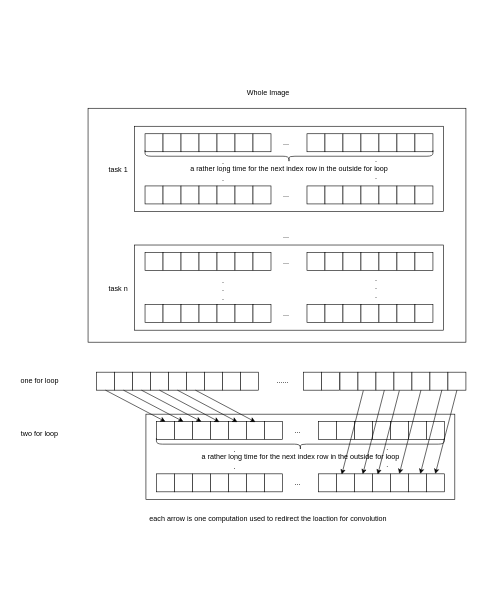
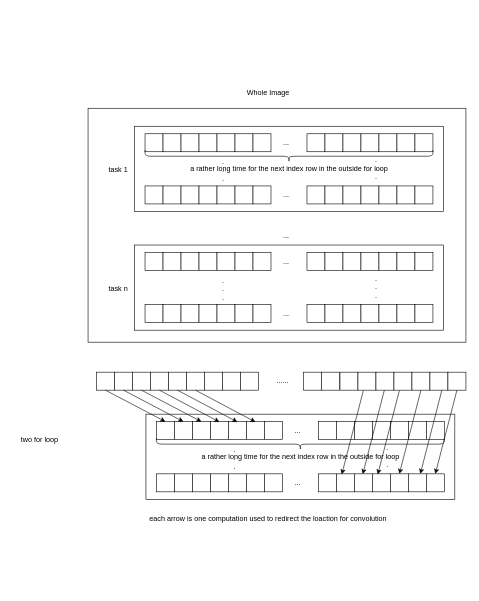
node "one for loop": removed
node "two for loop": moved (39, 434) -> (39, 440)
